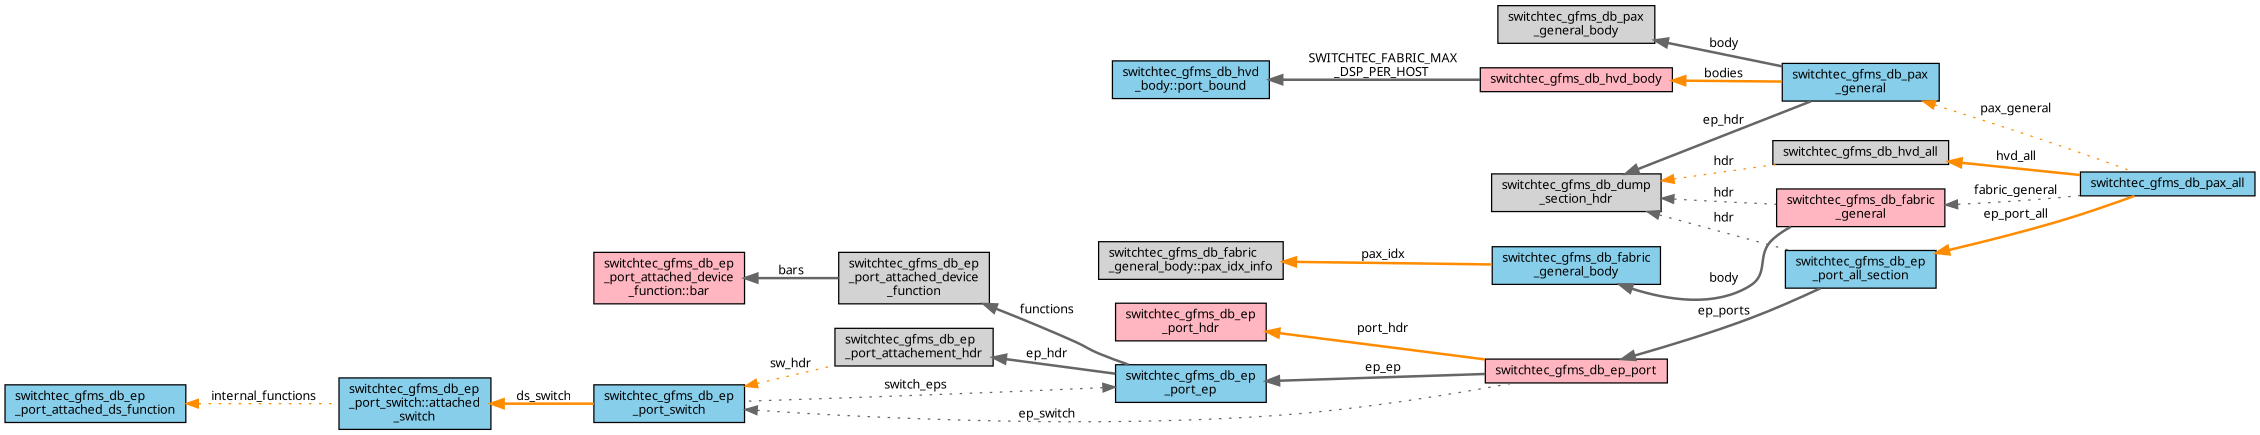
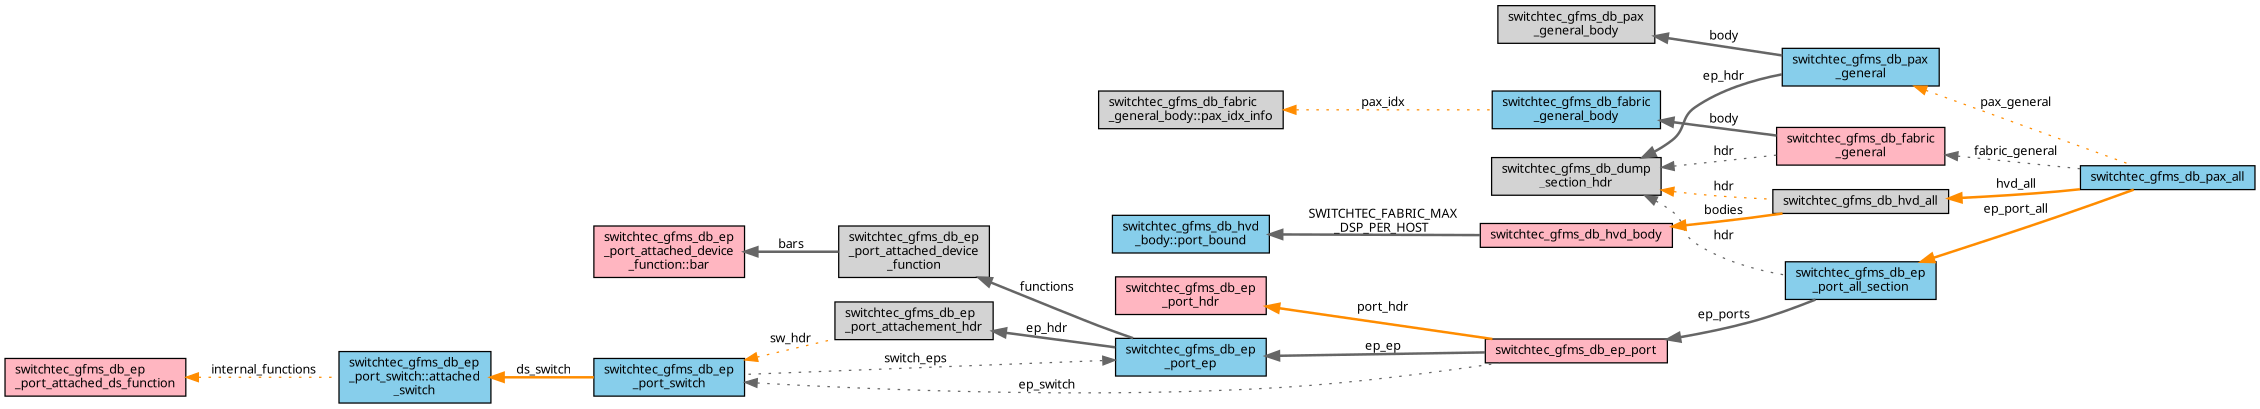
edge "switchtec_gfms_db_pax _general" -> "switchtec_gfms_db_hvd_body": now "switchtec_gfms_db_hvd_all" -> "switchtec_gfms_db_hvd_body"
edge "switchtec_gfms_db_fabric _general_body" -> "switchtec_gfms_db_fabric _general_body::pax_idx_info": style bold -> dotted
node "switchtec_gfms_db_ep _port_attached_ds_function": fillcolor skyblue -> lightpink
